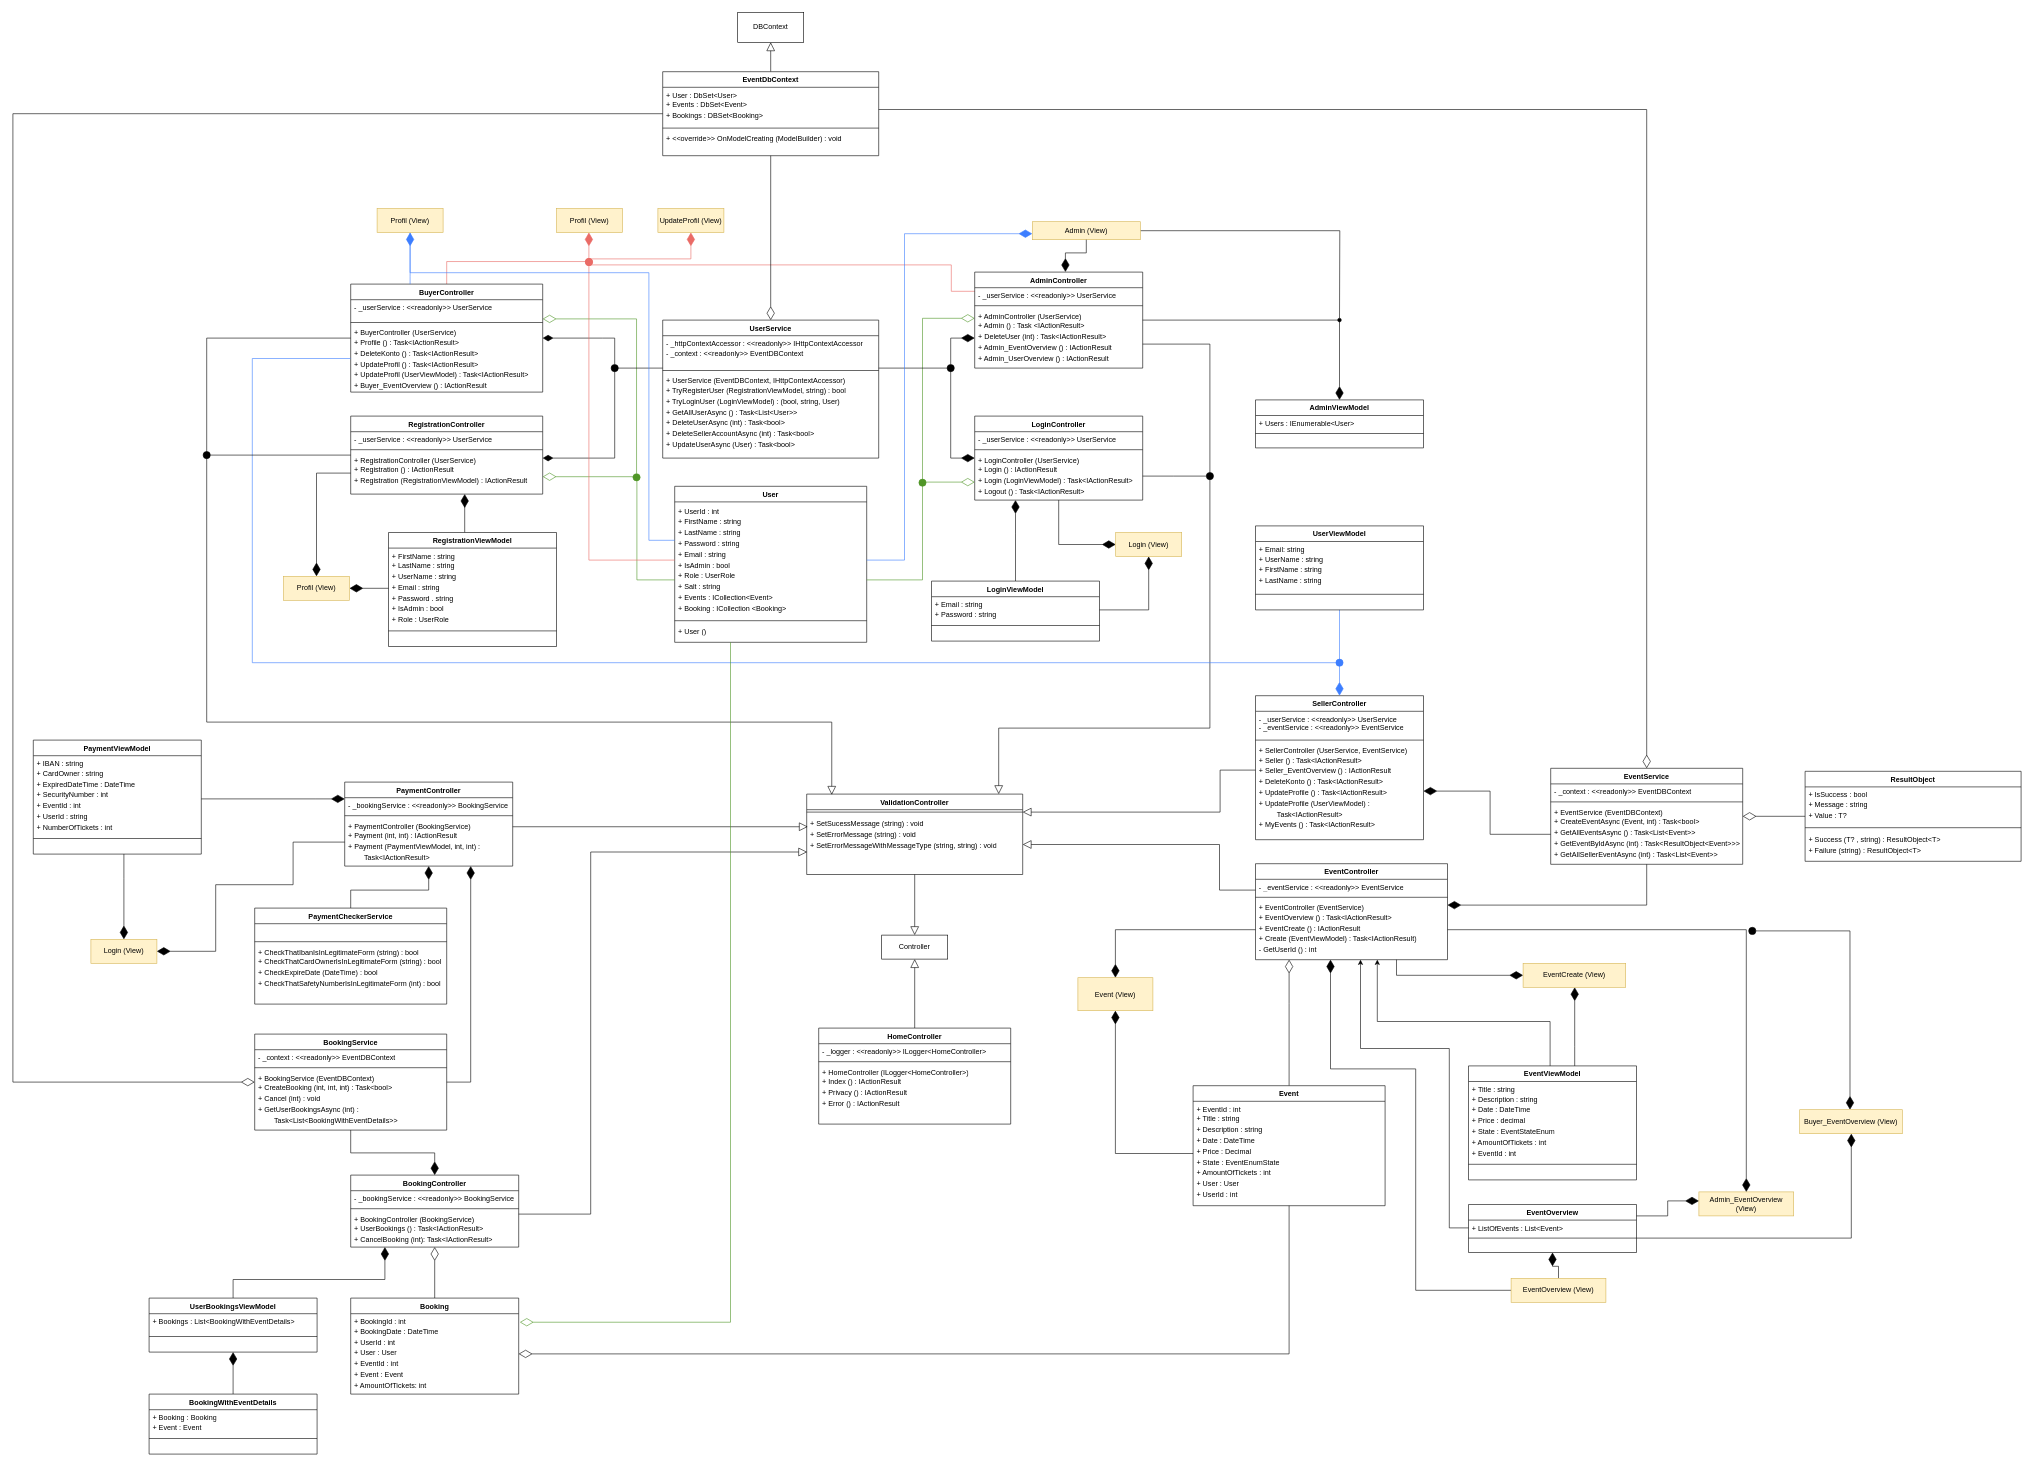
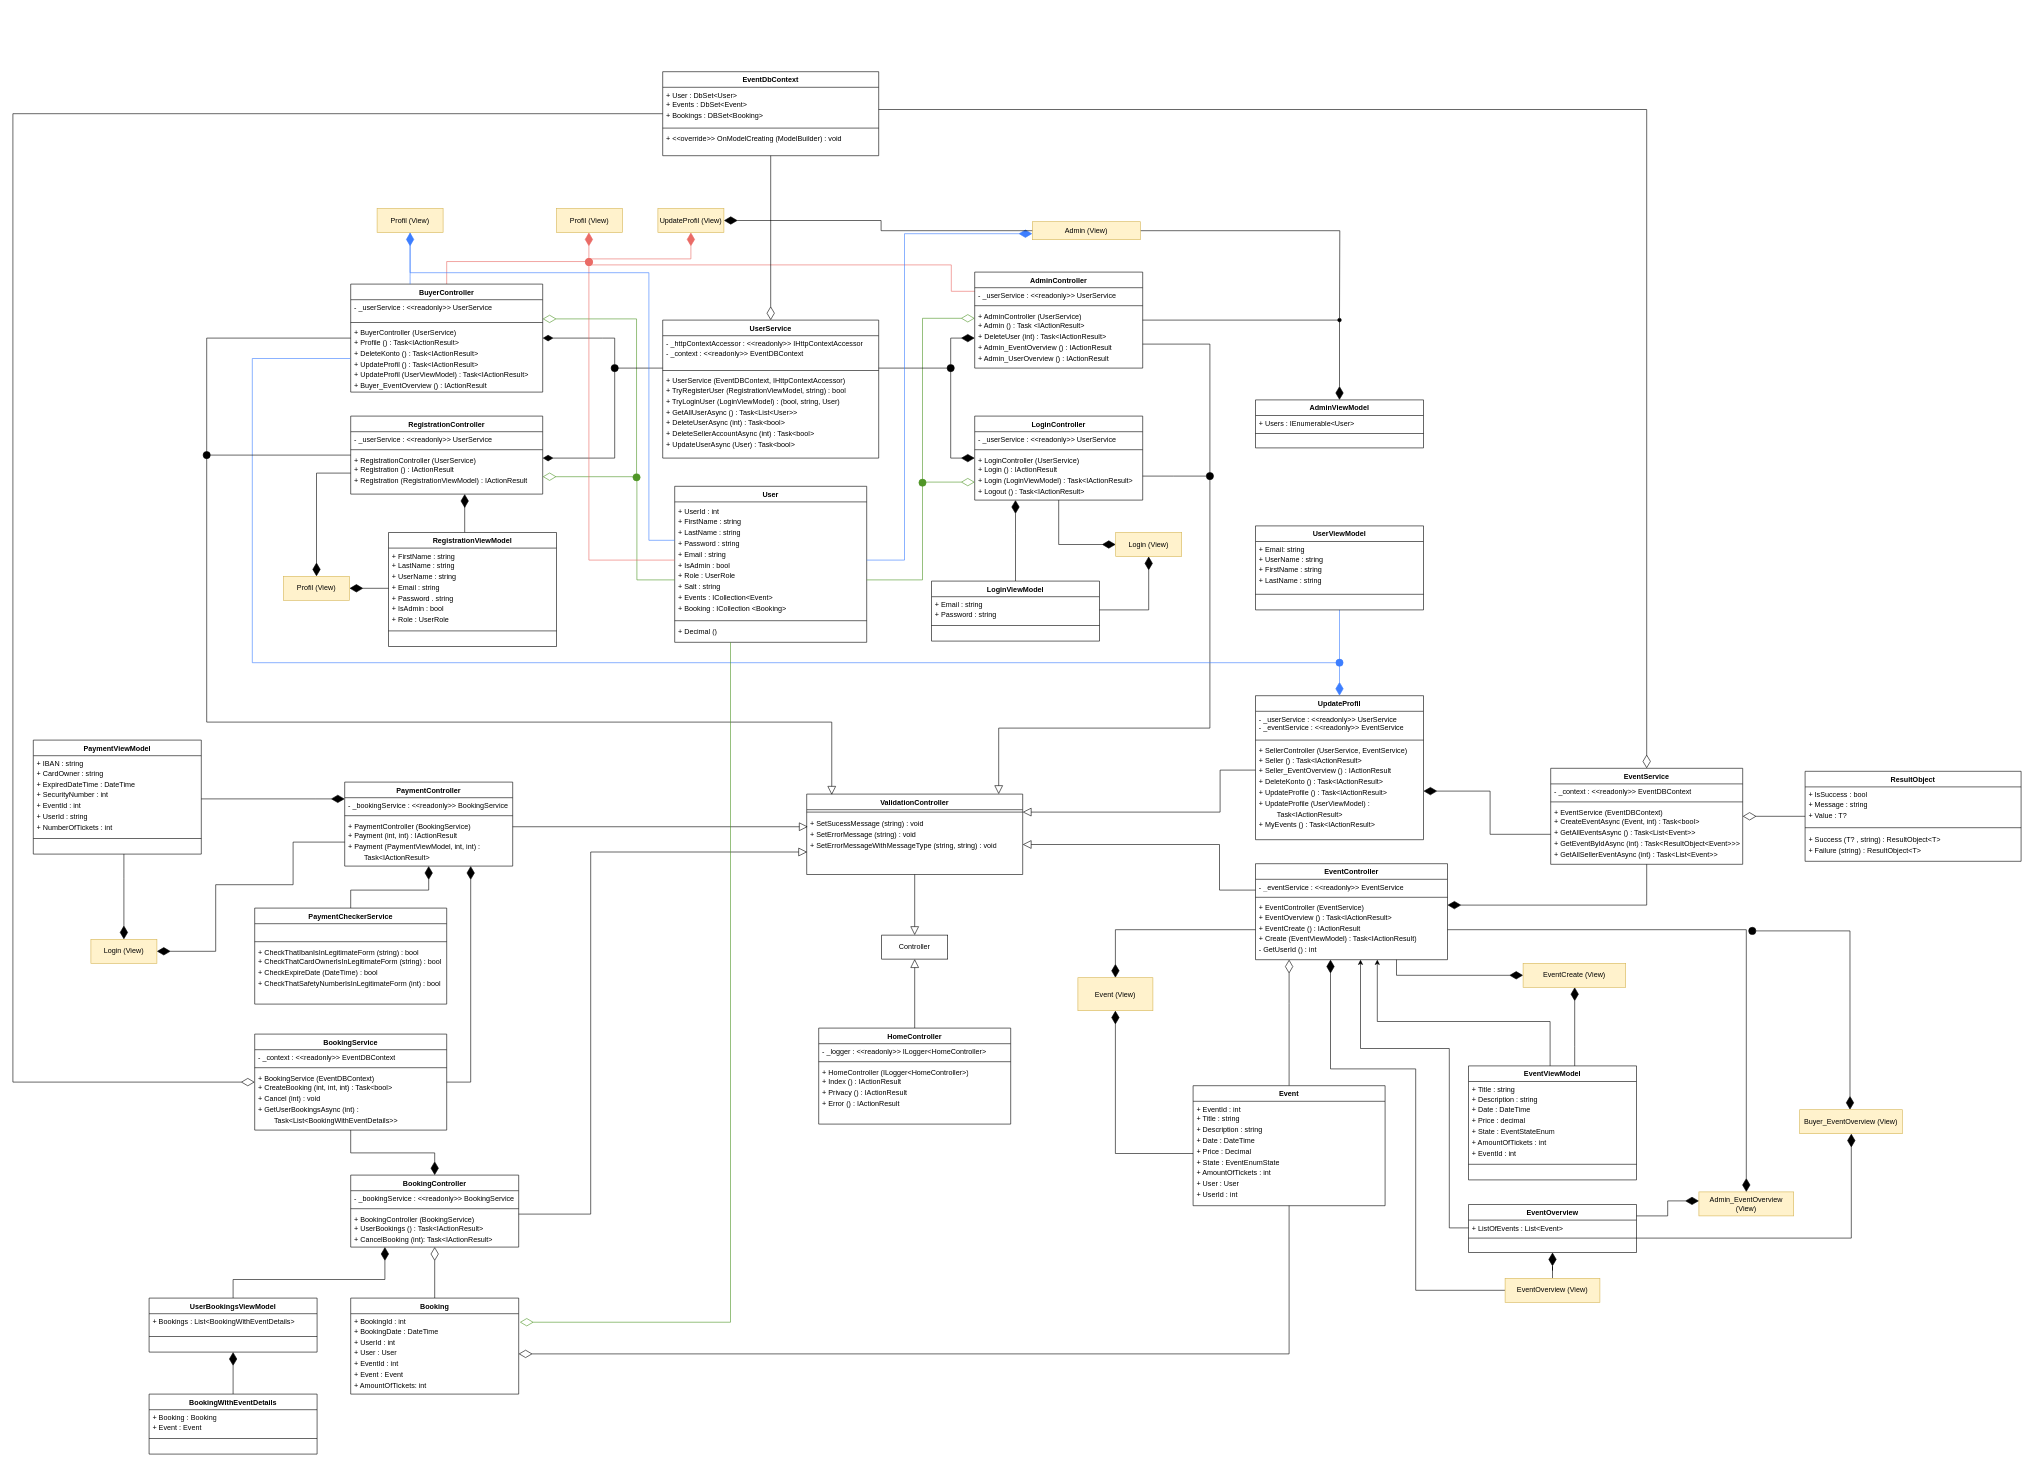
node "DBContext": removed
edge "EventDbContext" -> "DBContext": removed
edge "Admin (View)" -> "AdminController": now "Admin (View)" -> "UpdateProfil (View)"
node "+ User ()": label "+ User ()" -> "+ Decimal ()"
node "SellerController": label "SellerController" -> "UpdateProfil"
node "EventOverview (View)": moved (1559, 1290) -> (1553, 1290)
